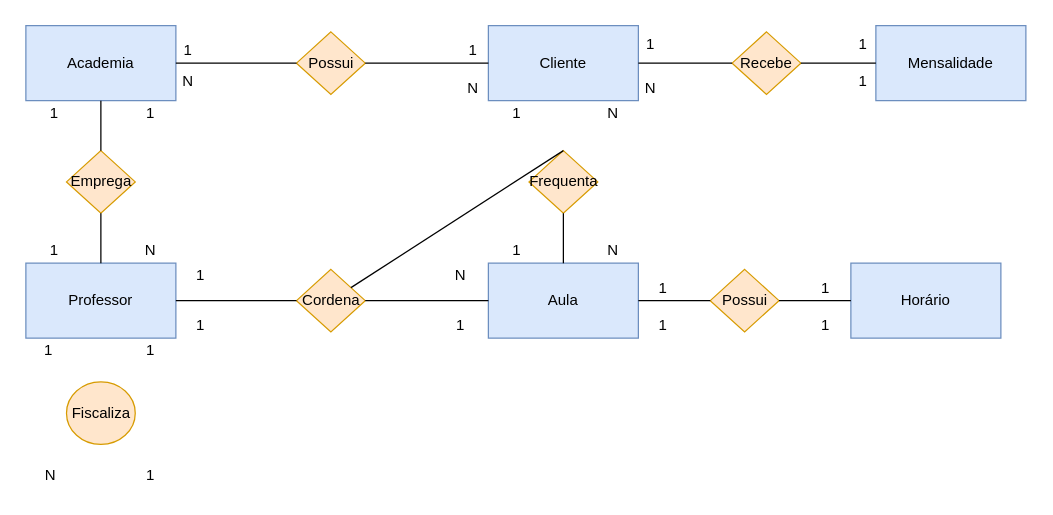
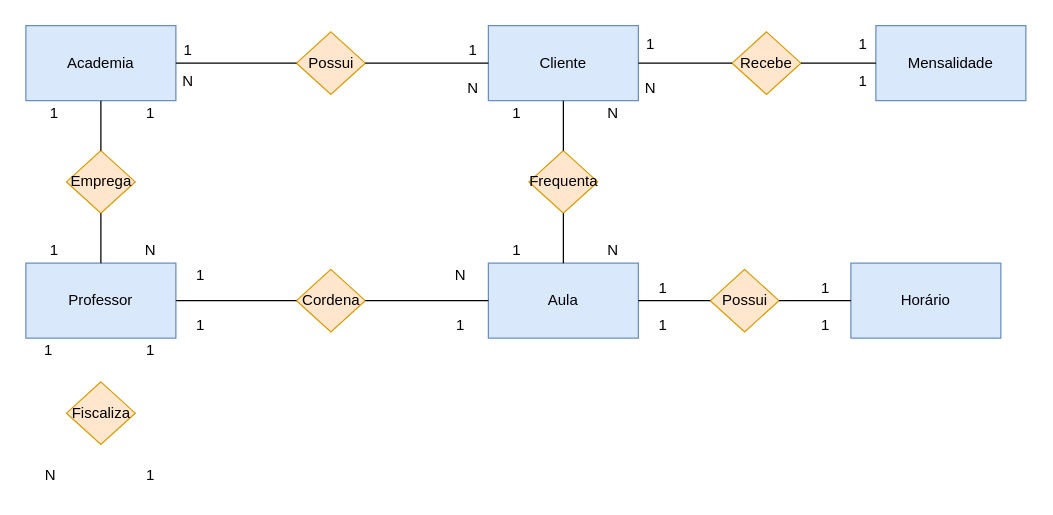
edge "Frequenta" -- "Cordena": now "Frequenta" -- "Cliente"
node "Fiscaliza": shape ellipse -> diamond
